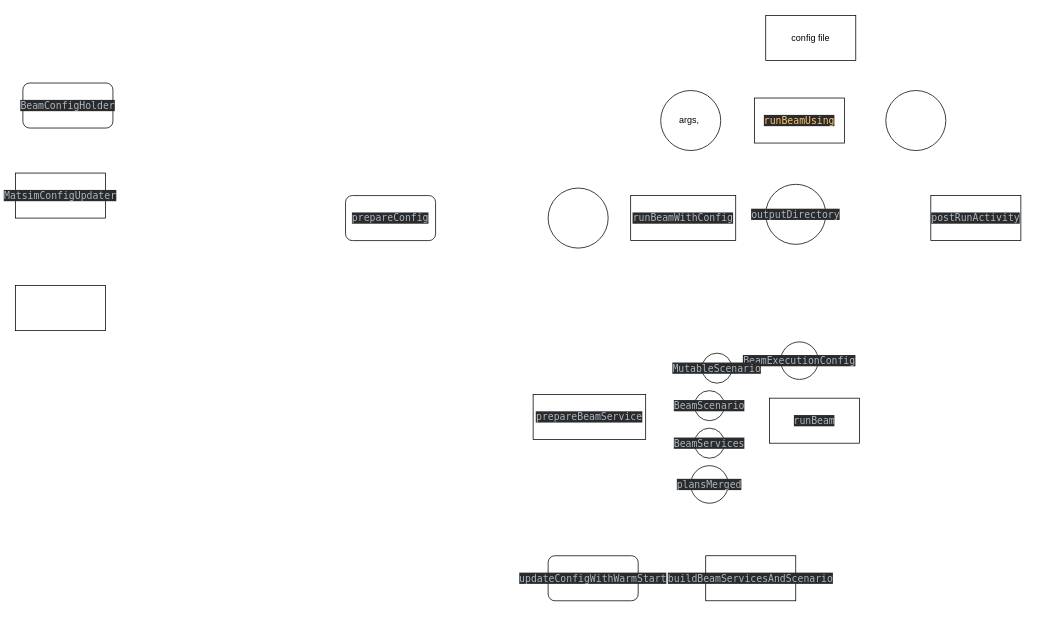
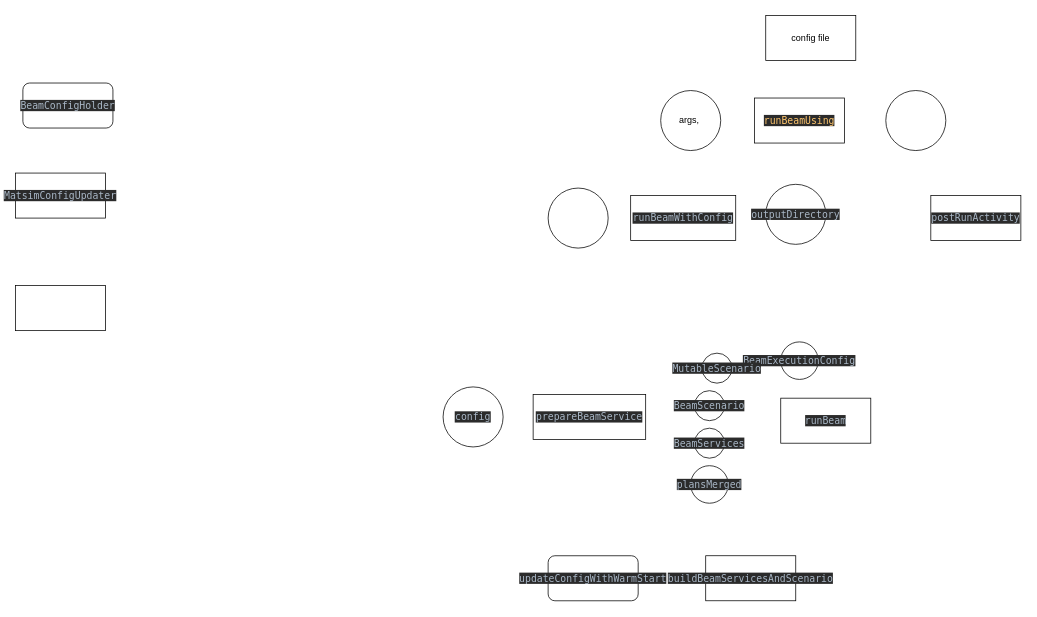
node "prepareConfig": removed
node "config": added
node "runBeam": moved (814, 420) -> (825, 420)
